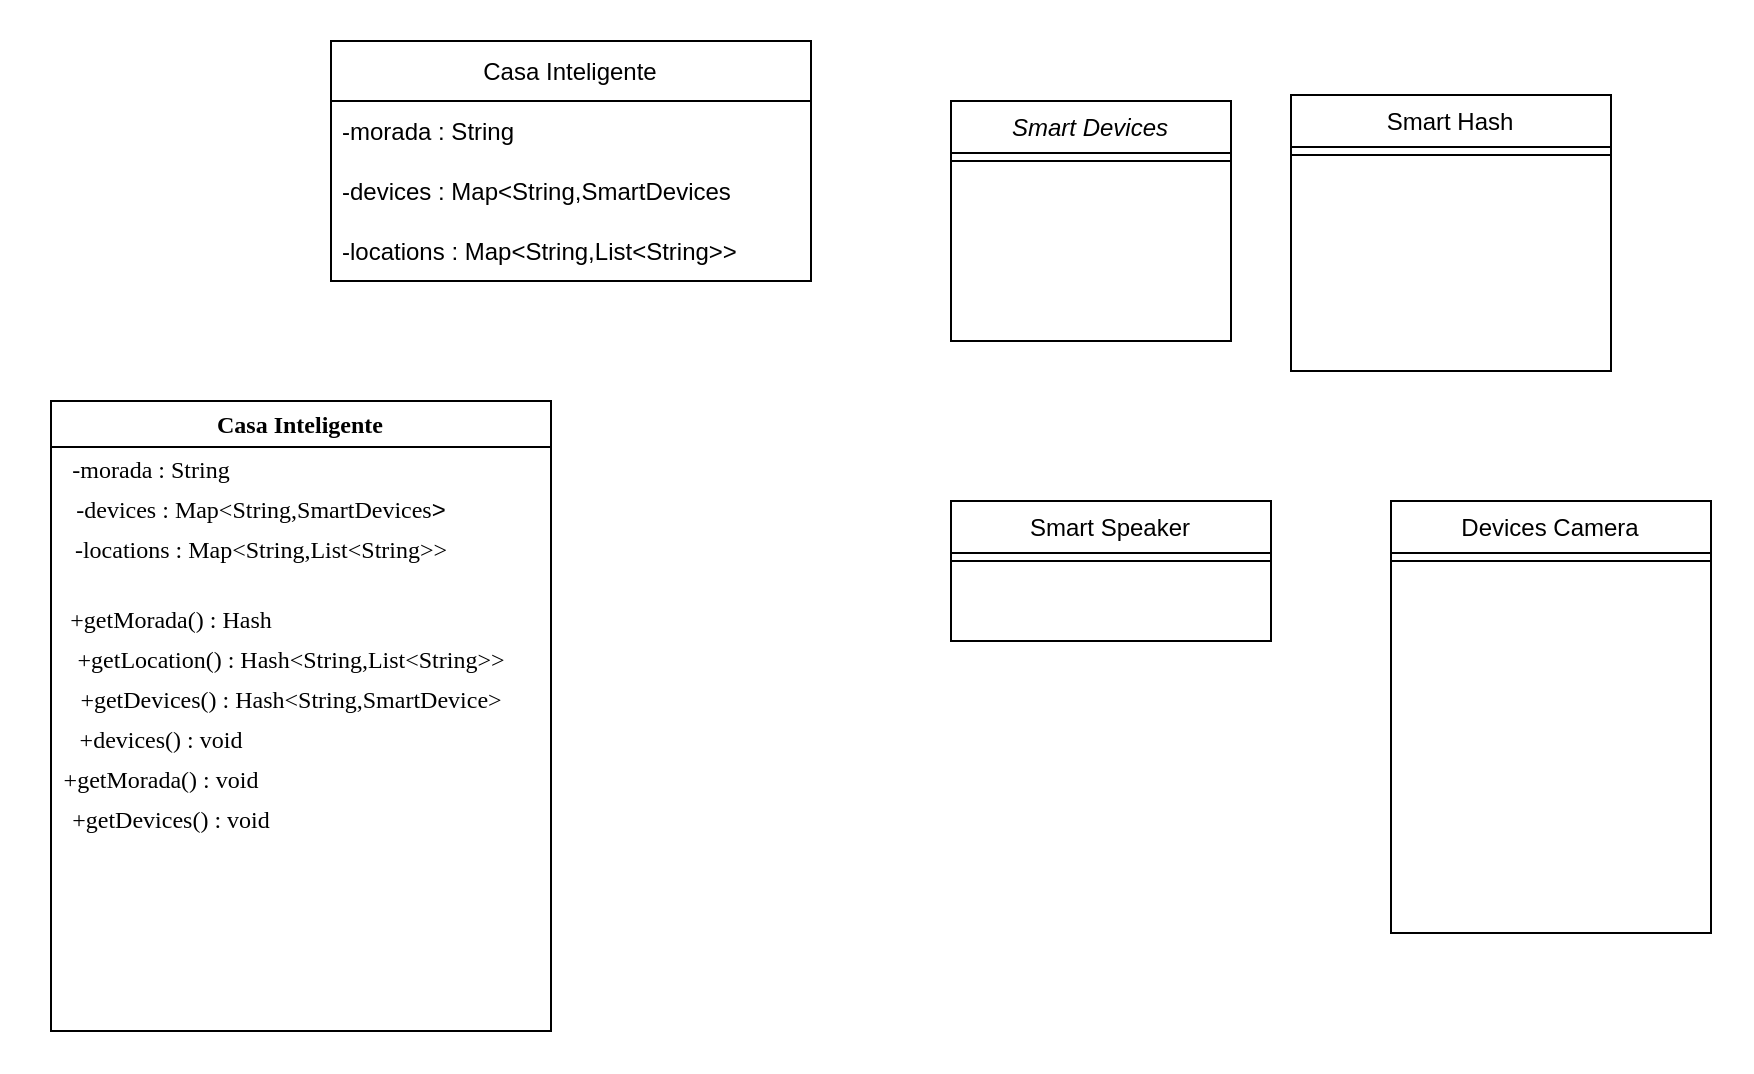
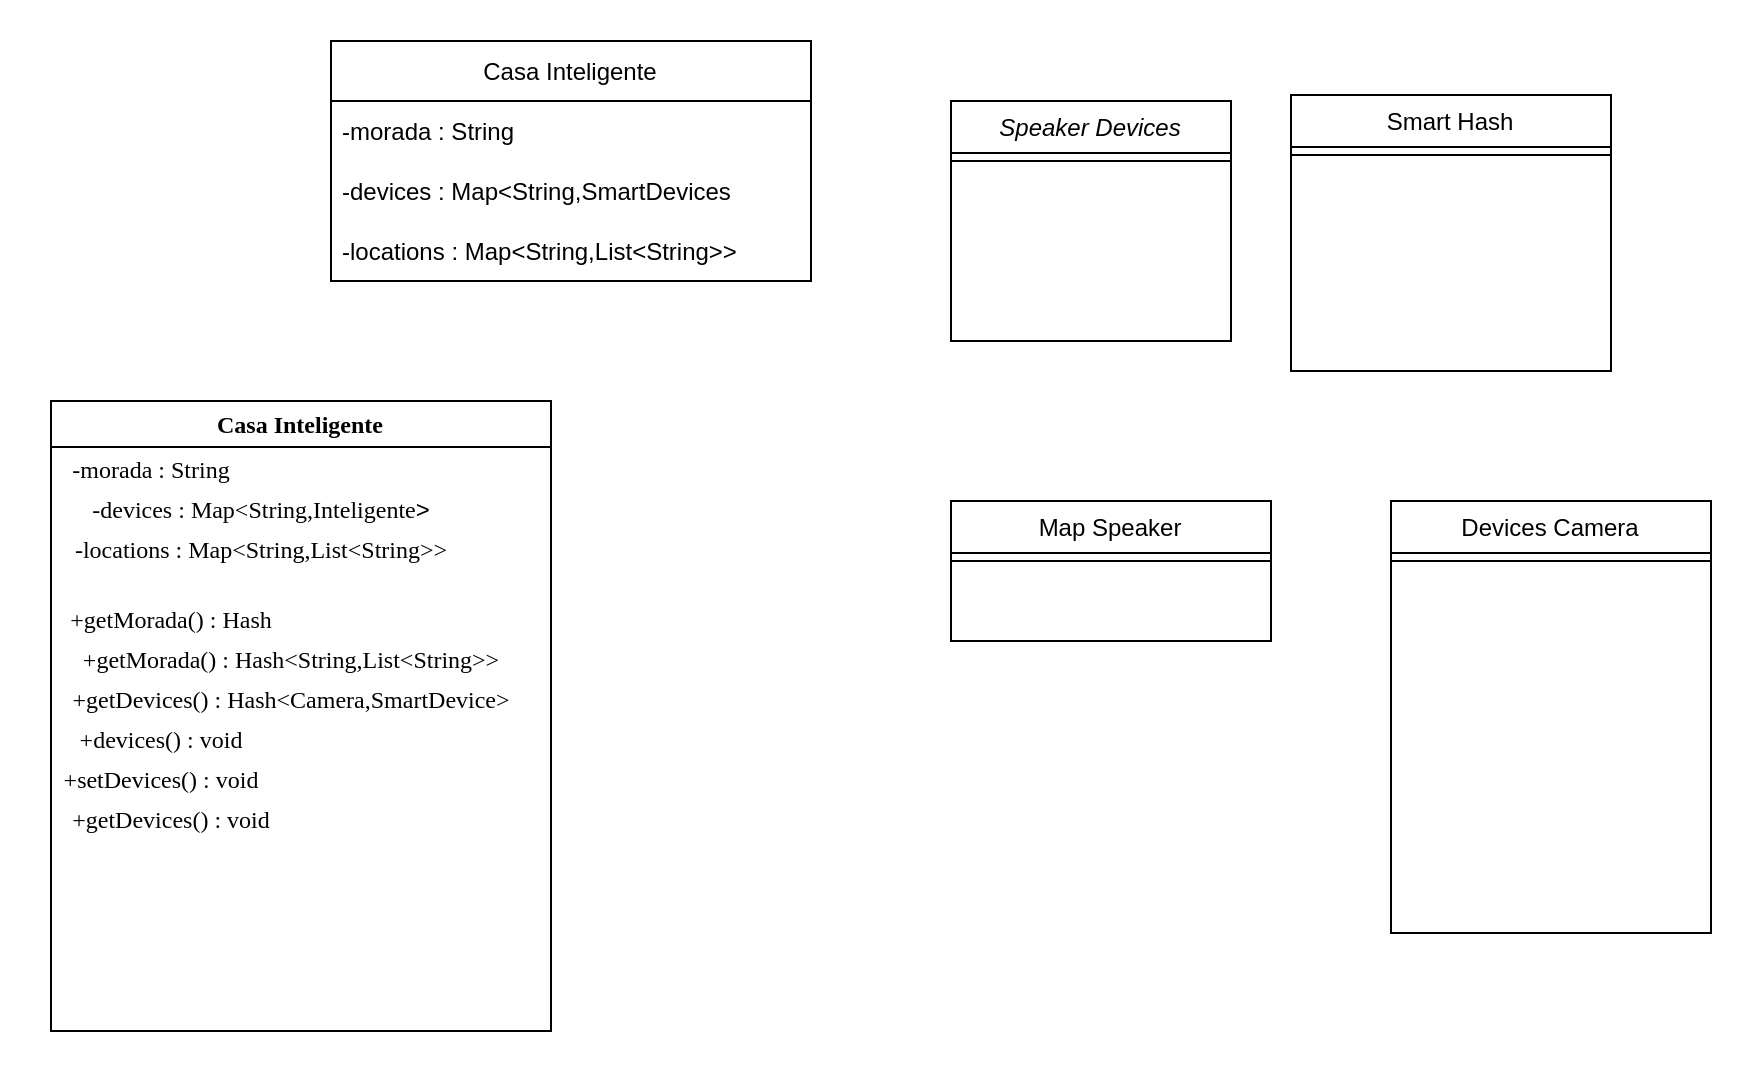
node "Smart Devices": label "Smart Devices" -> "Speaker Devices"
node "-devices : Map<String,SmartDevices>": label "-devices : Map<String,SmartDevices>" -> "-devices : Map<String,Inteligente>"
node "Smart Speaker": label "Smart Speaker" -> "Map Speaker"
node "+getLocation() : Hash<String,List<String>>": label "+getLocation() : Hash<String,List<String>>" -> "+getMorada() : Hash<String,List<String>>"
node "+getDevices() : Hash<String,SmartDevice>": label "+getDevices() : Hash<String,SmartDevice>" -> "+getDevices() : Hash<Camera,SmartDevice>"
node "+getMorada() : void": label "+getMorada() : void" -> "+setDevices() : void"
